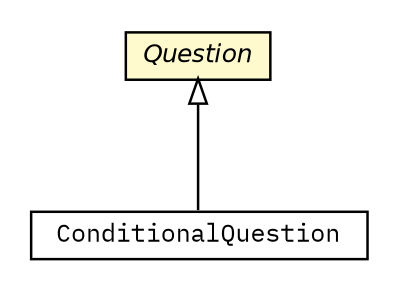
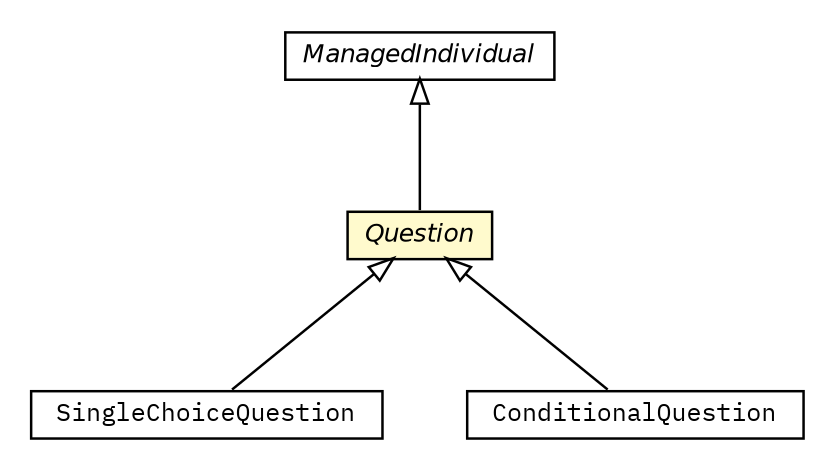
node "ManagedIndividual": added
node "SingleChoiceQuestion": added
